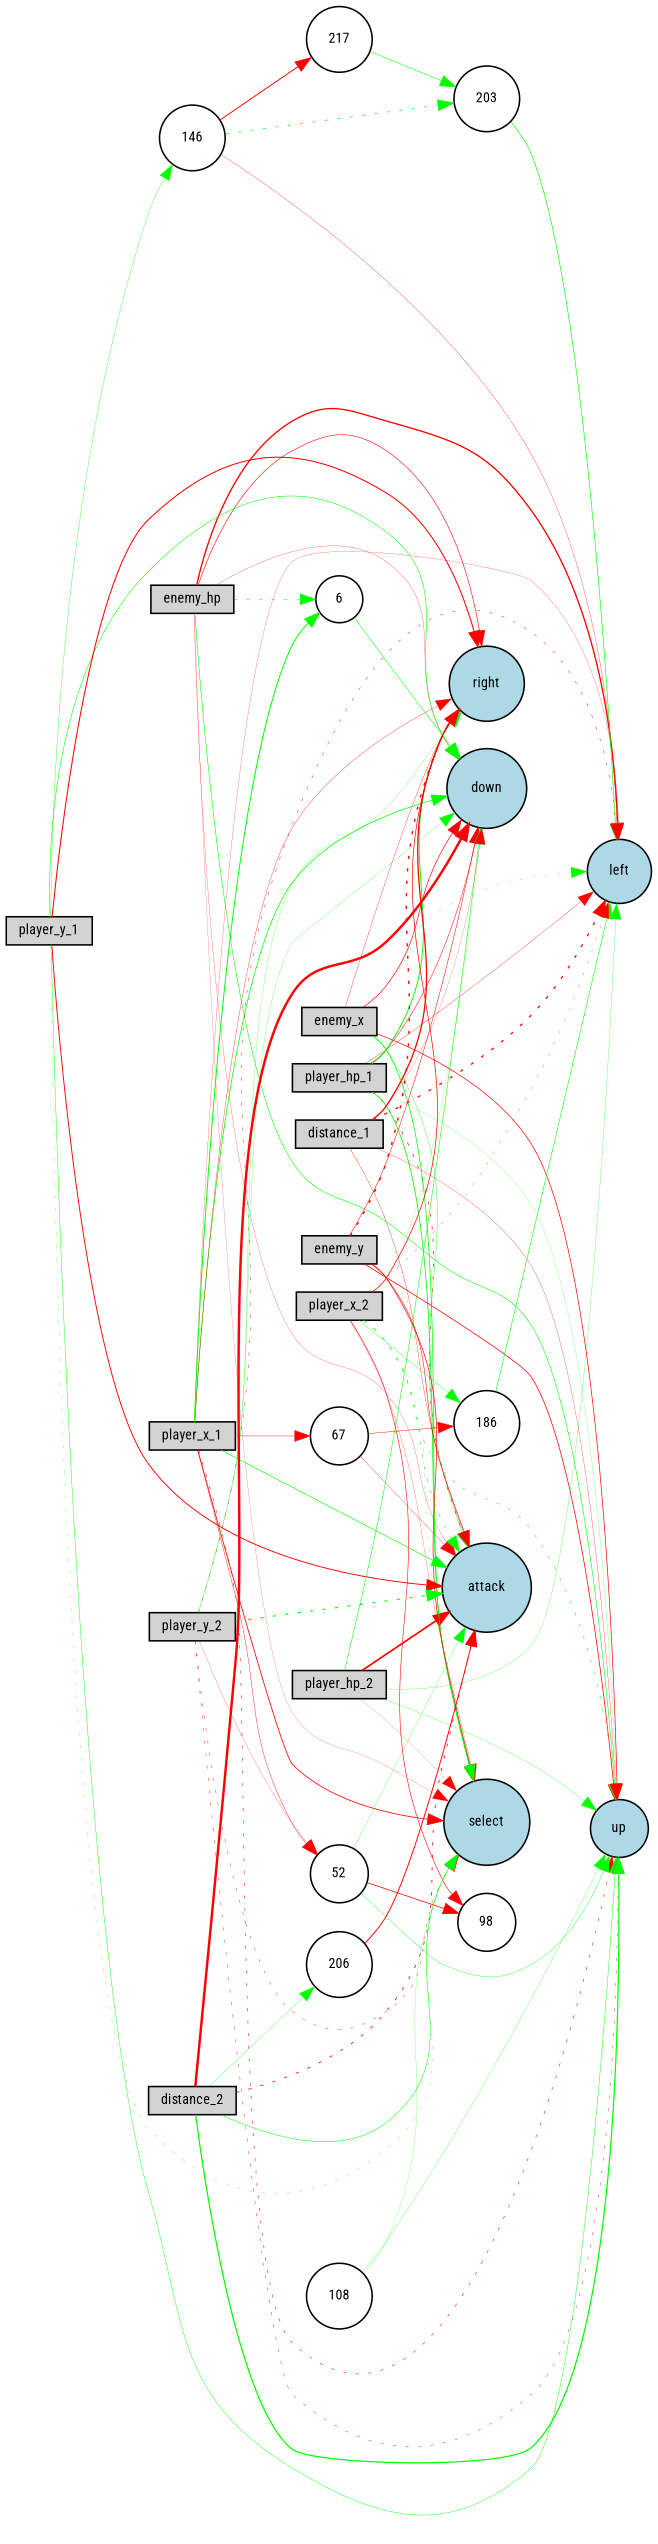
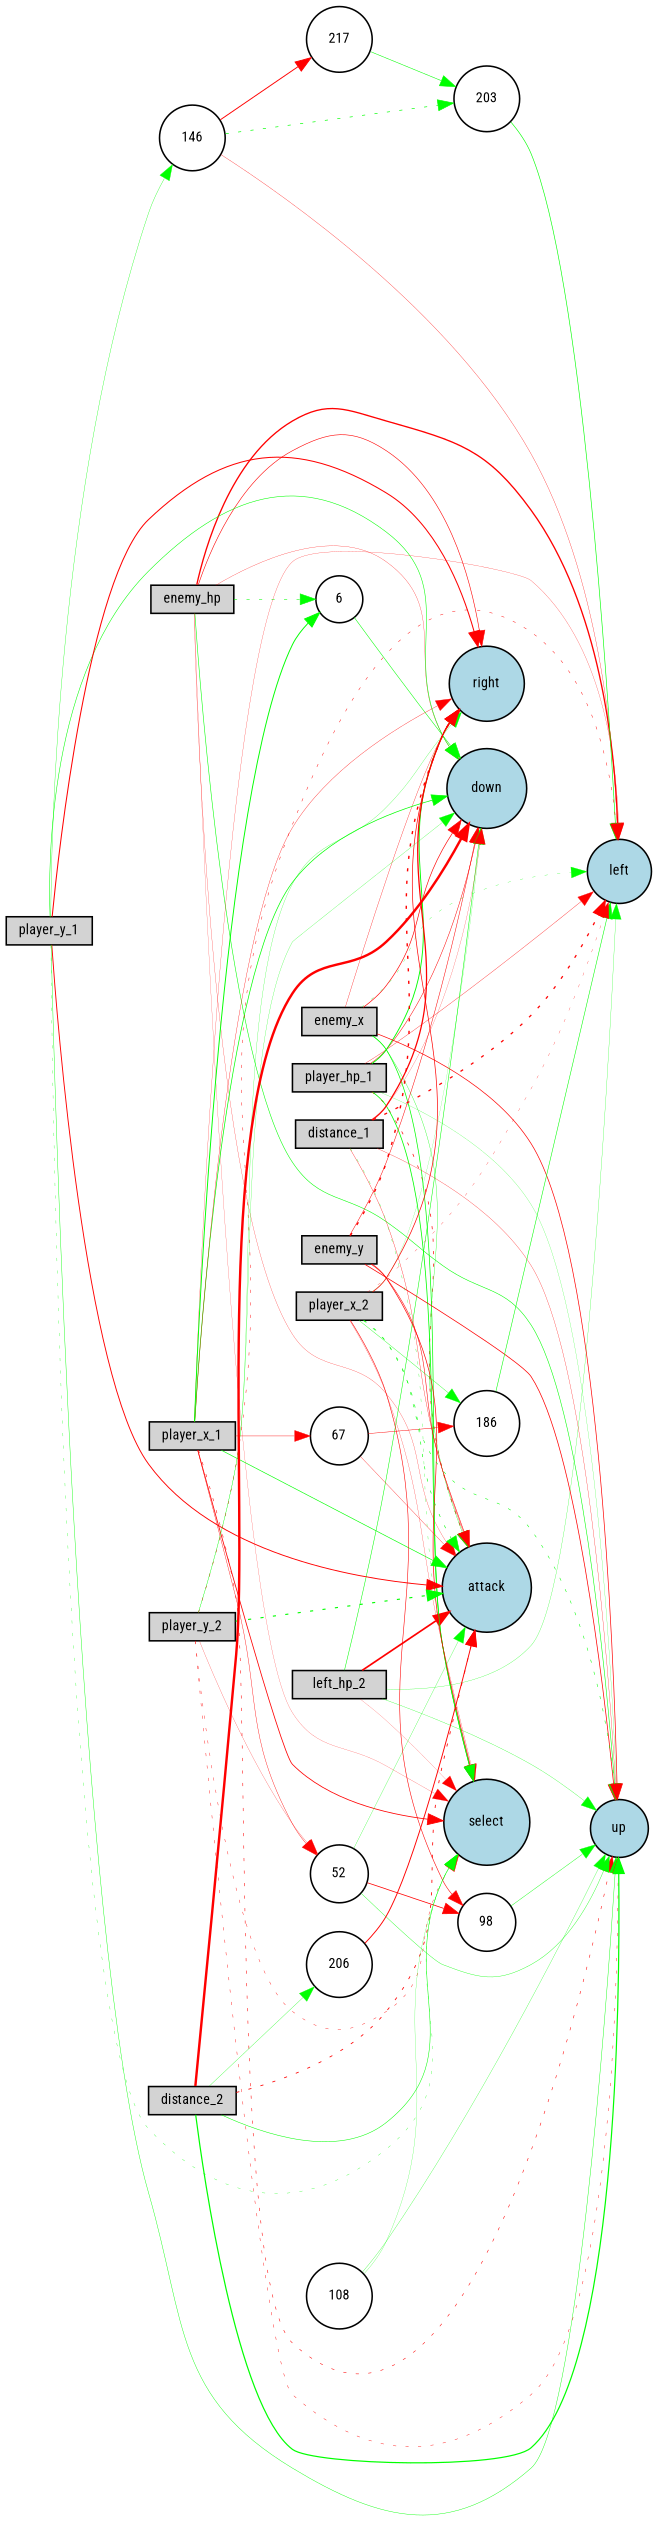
node "player_hp_2": label "player_hp_2" -> "left_hp_2"
edge "98" -> "up": added
